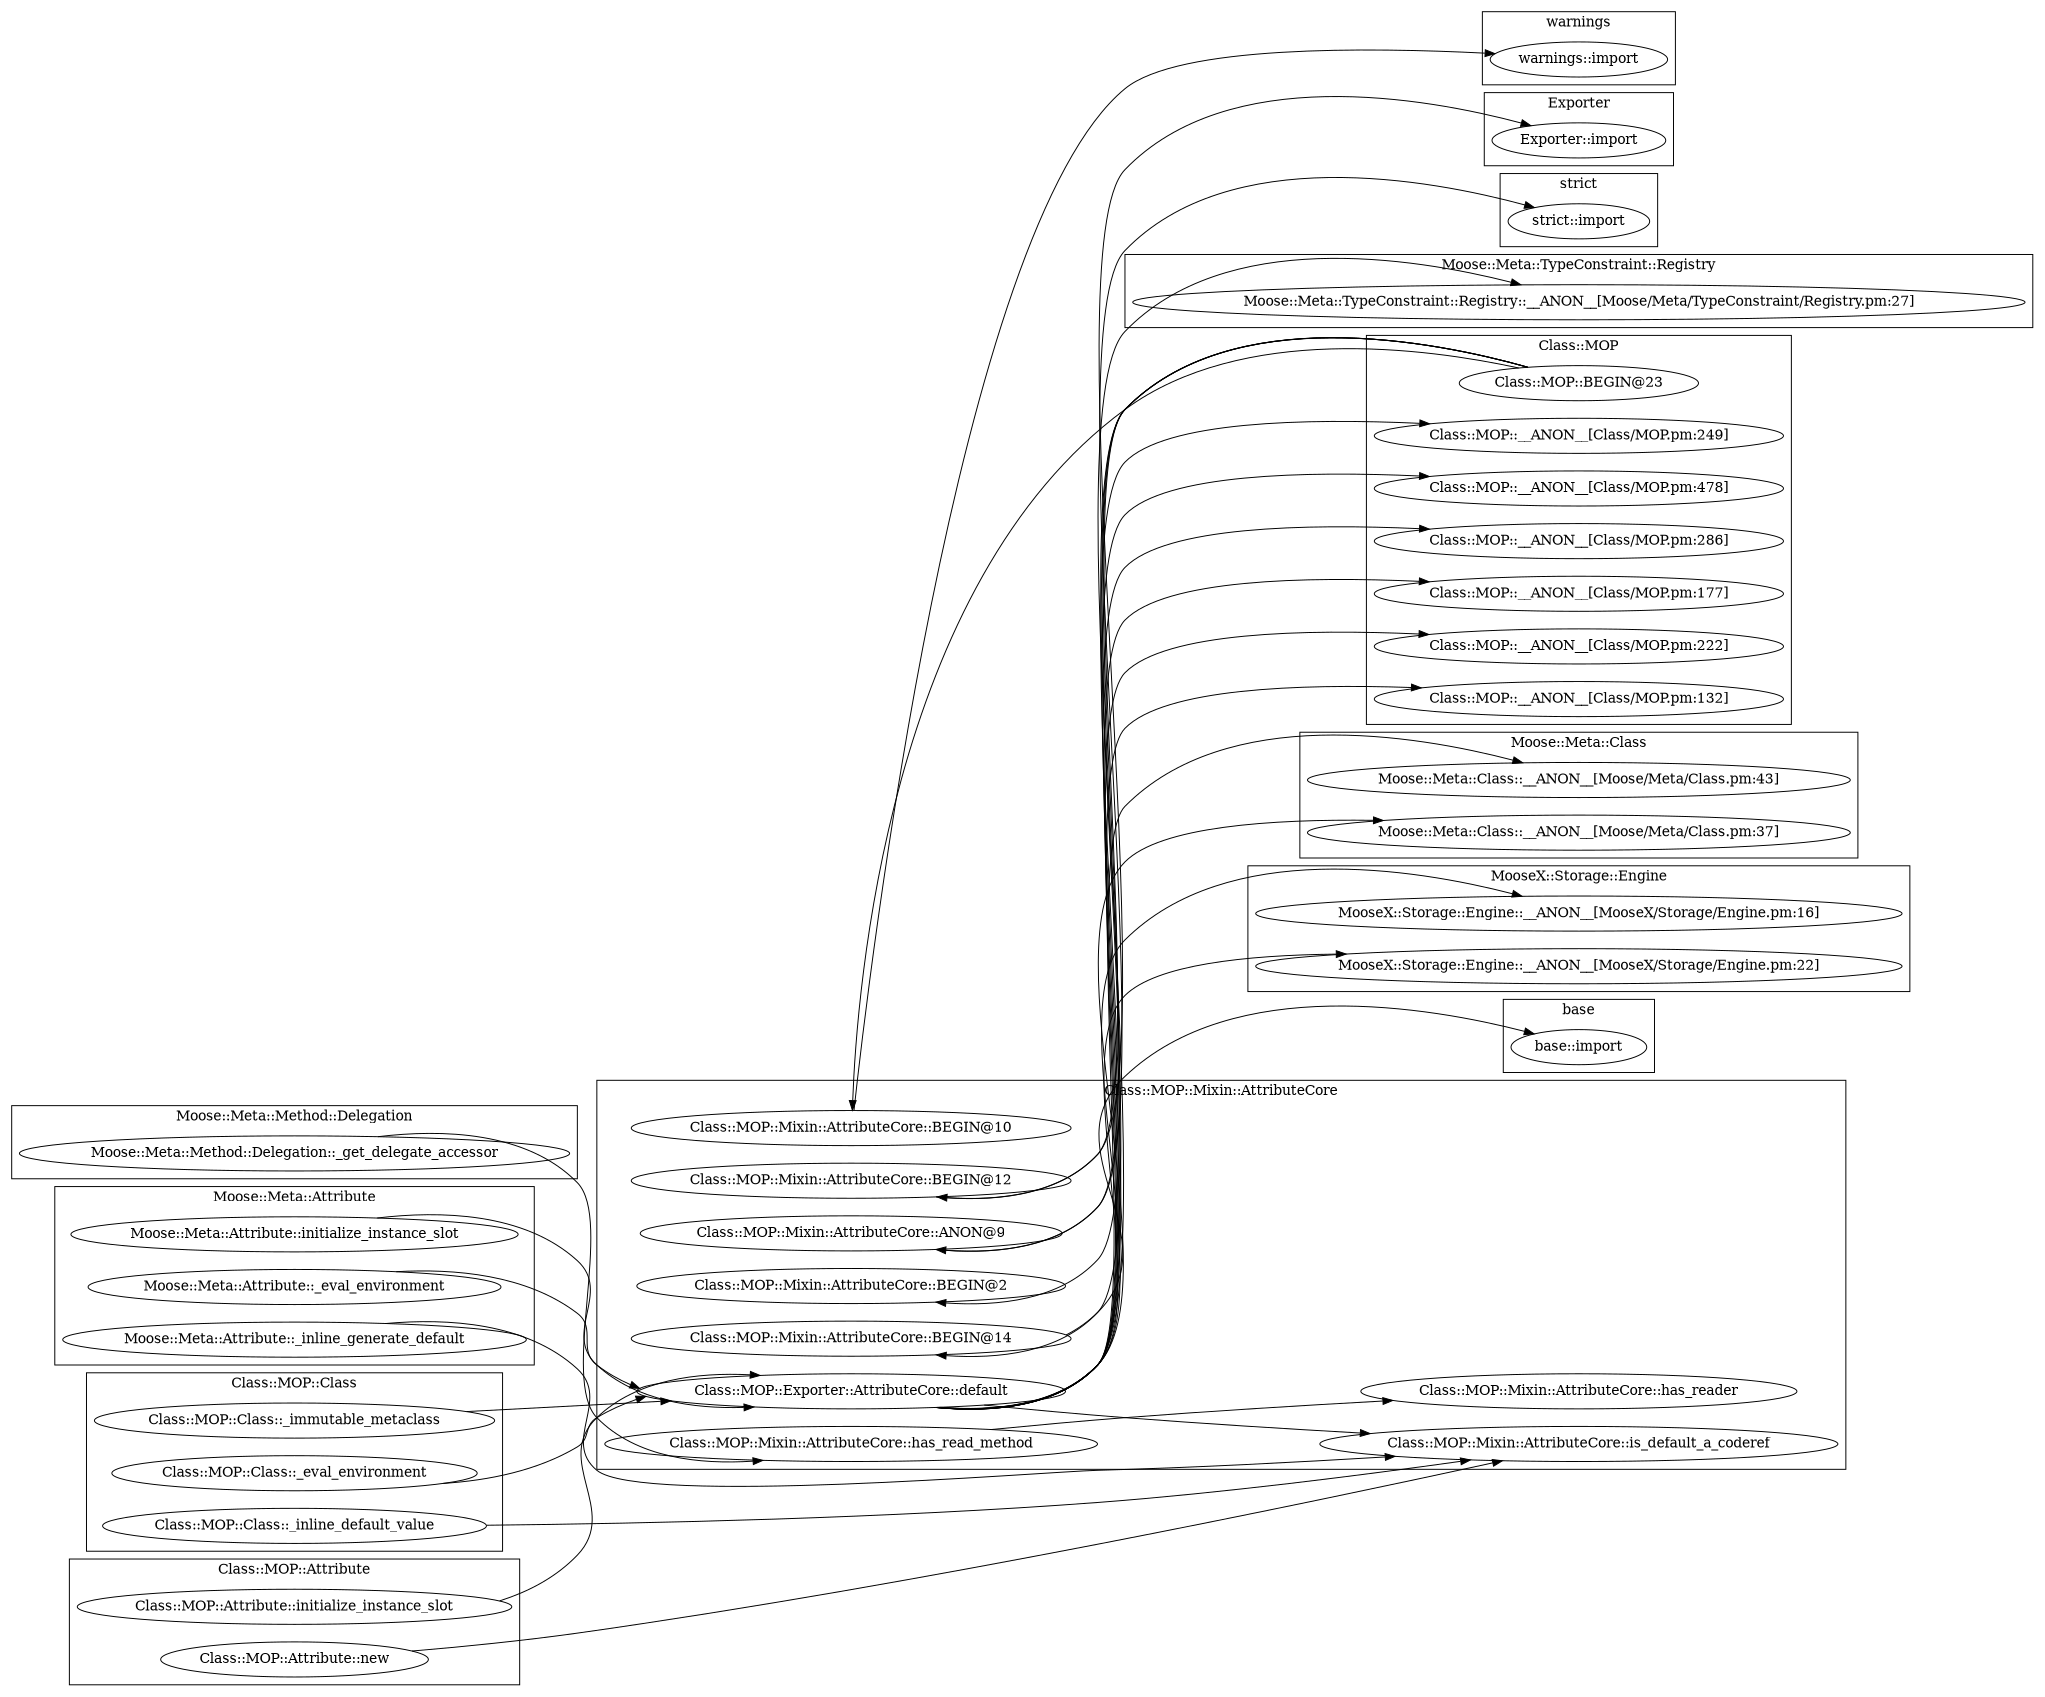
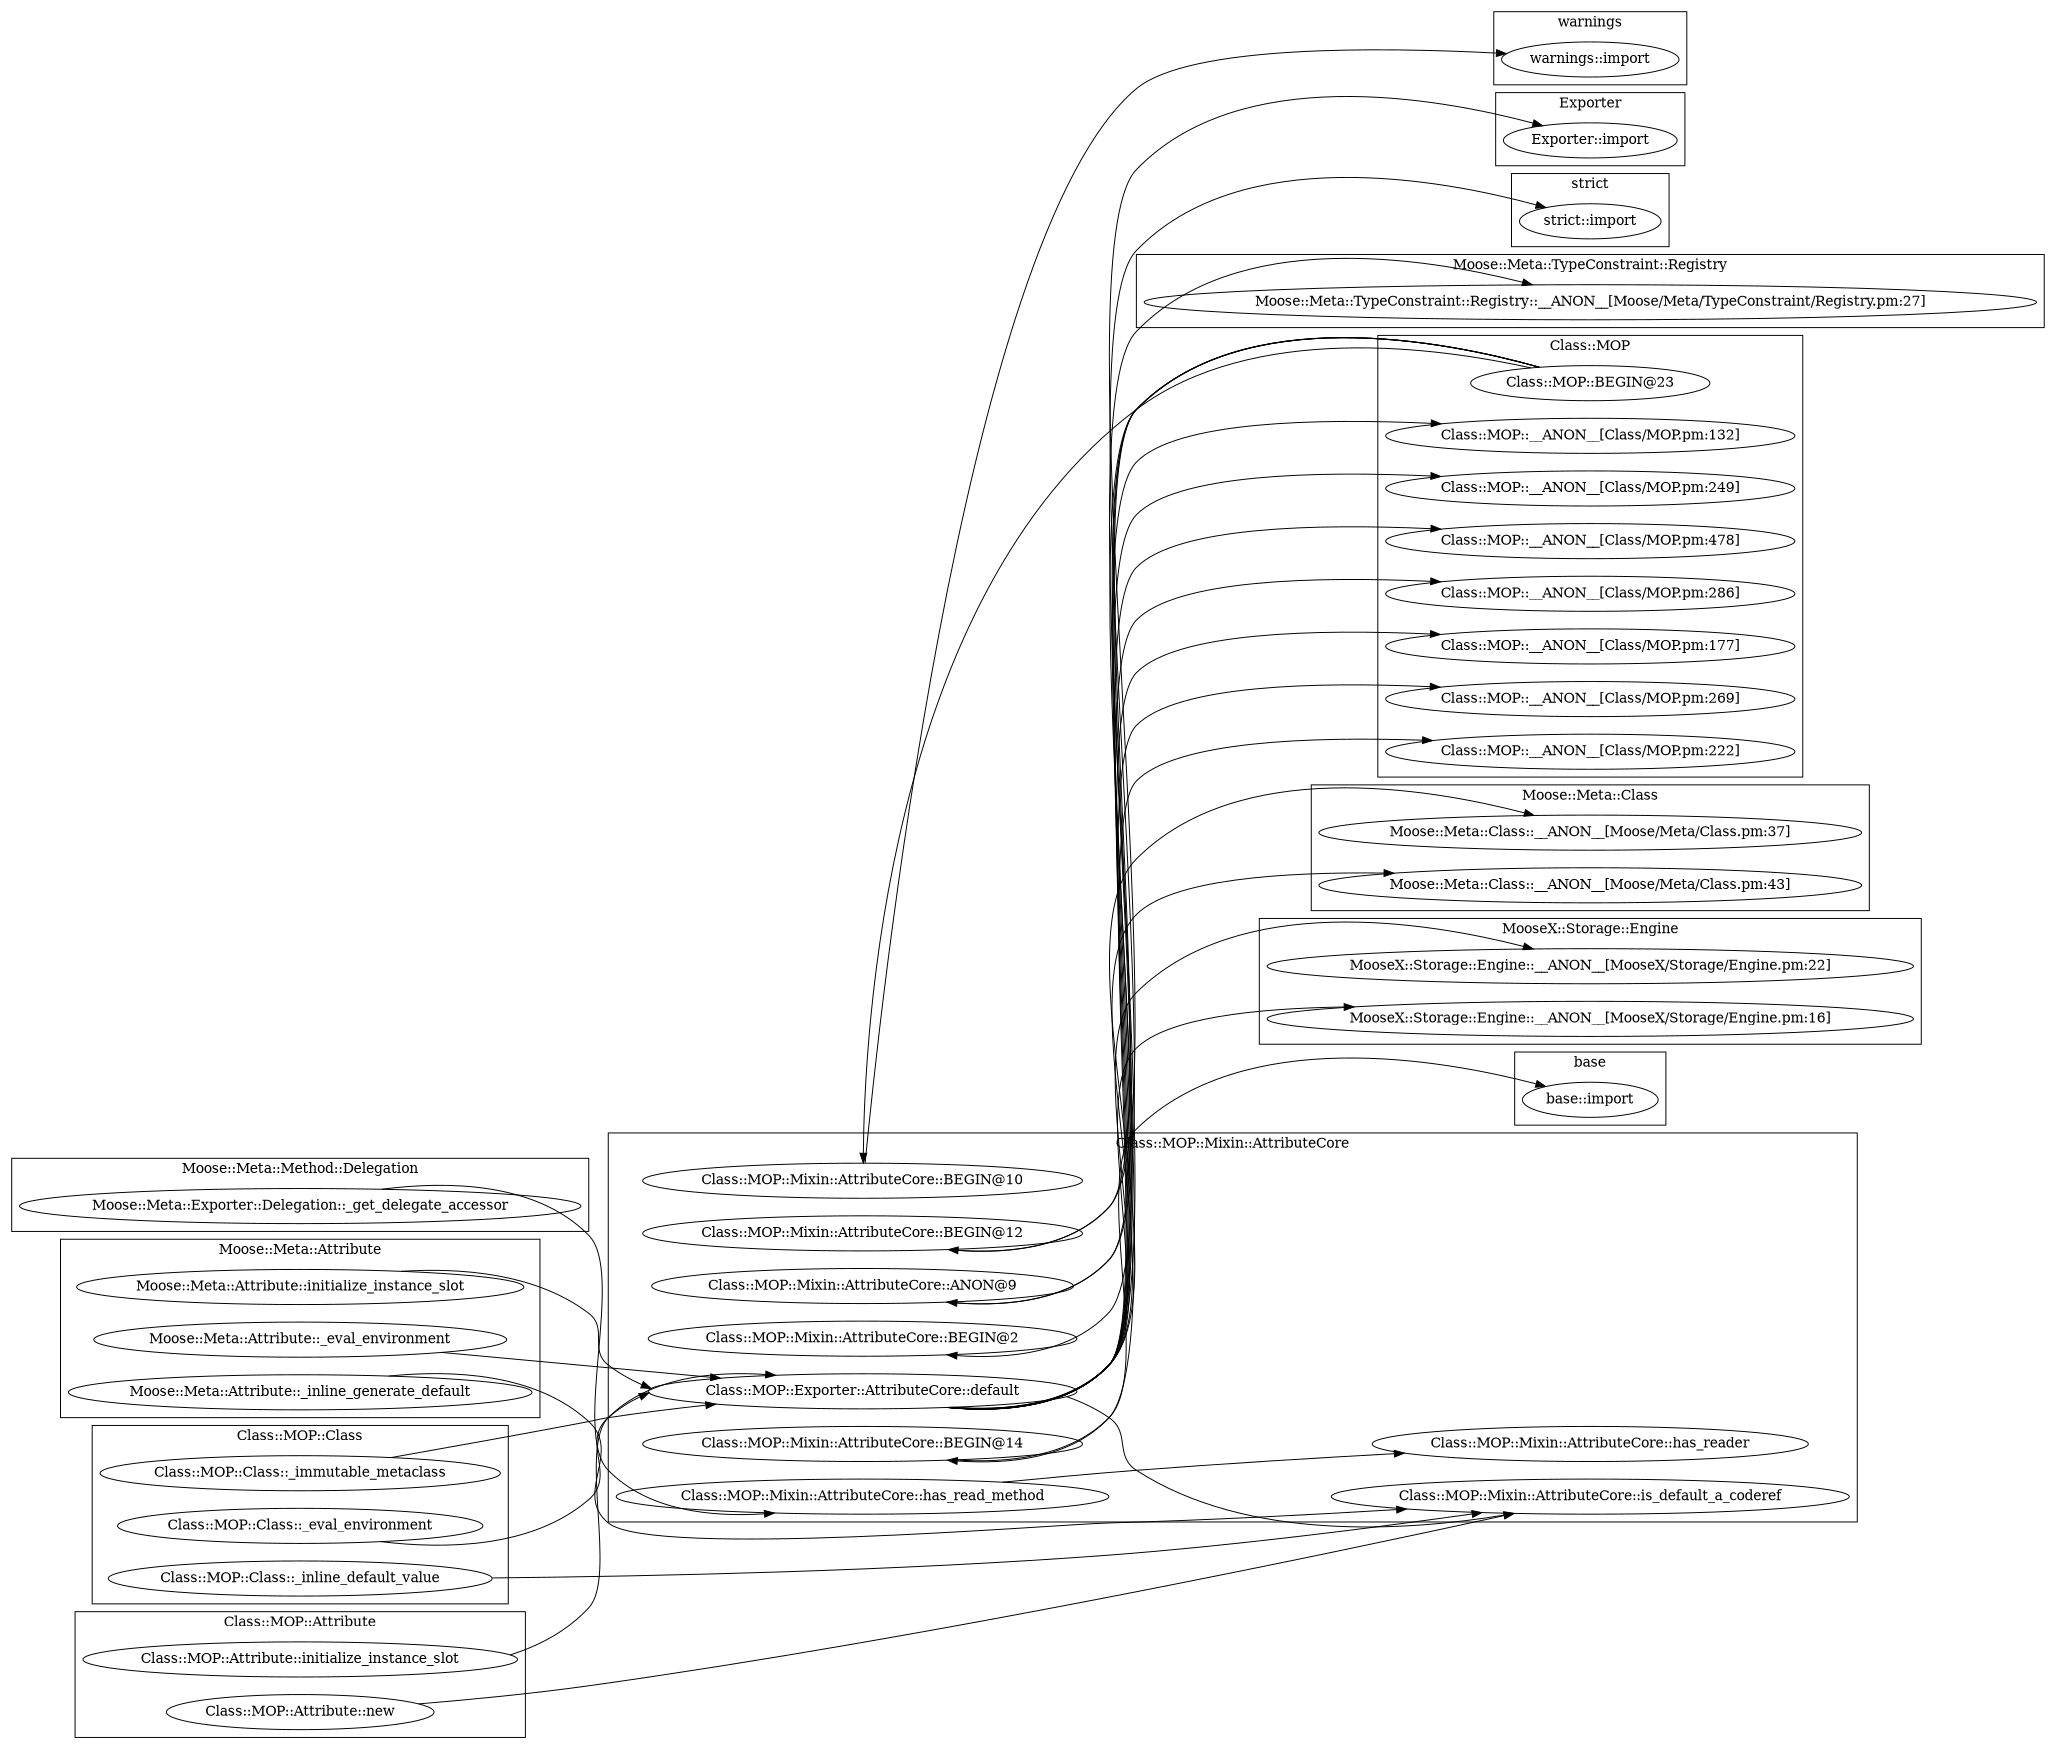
node "Class::MOP::__ANON__[Class/MOP.pm:269]": added
node "Moose::Meta::Method::Delegation::_get_delegate_accessor": label "Moose::Meta::Method::Delegation::_get_delegate_accessor" -> "Moose::Meta::Exporter::Delegation::_get_delegate_accessor"
